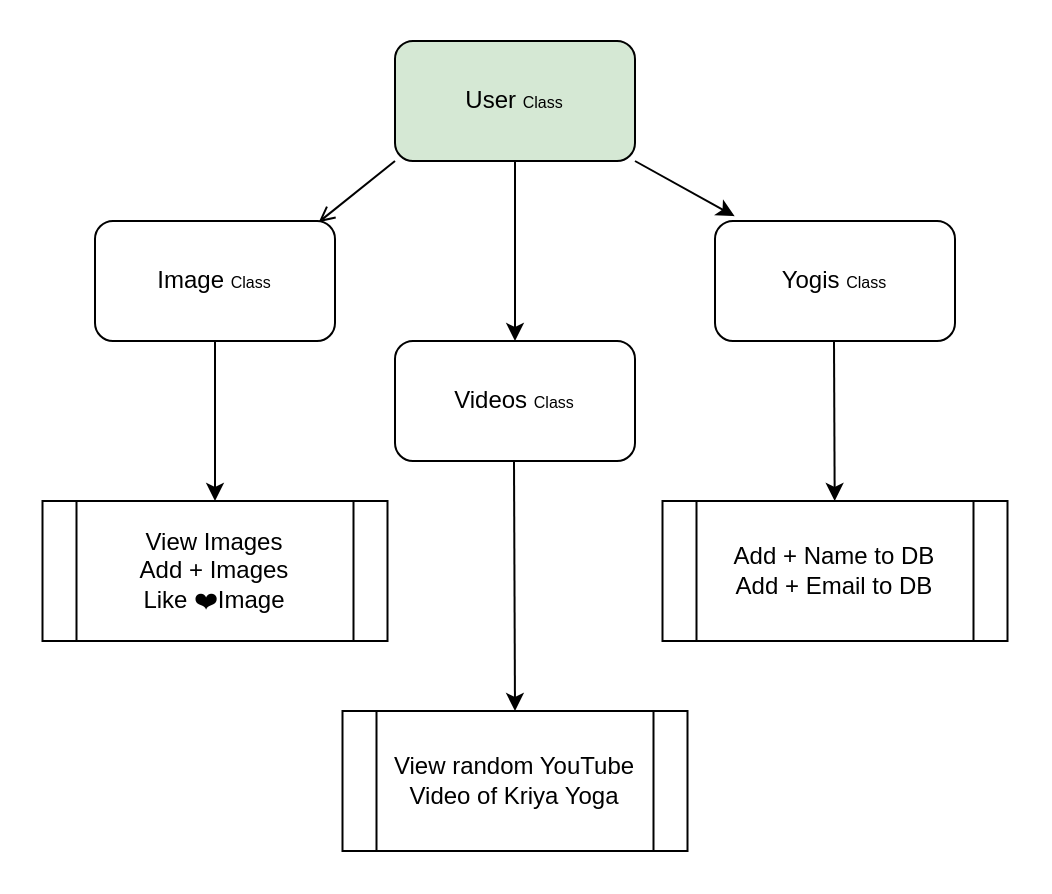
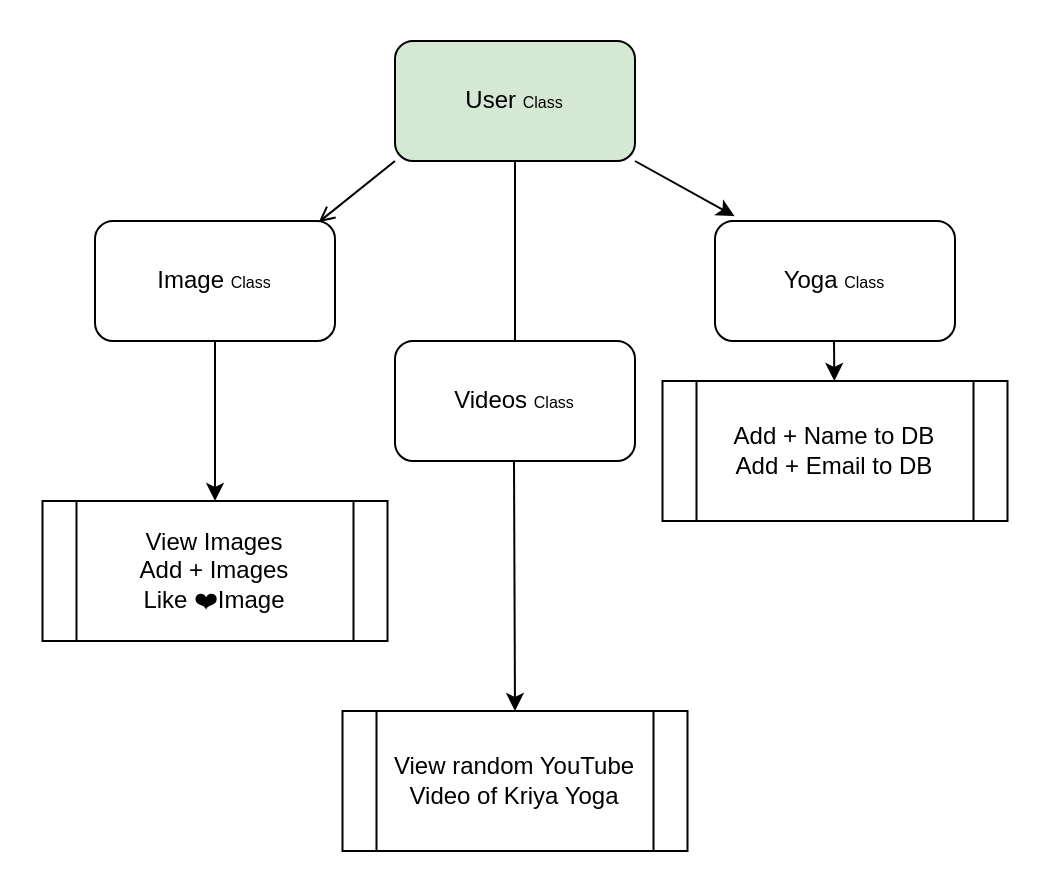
node "Yogis Class": label "Yogis Class" -> "Yoga Class"
edge "User Class" -> "Videos Class": arrowhead classic -> none
node "Add + Name to DB Add + Email to DB": moved (835, 571) -> (835, 451)
